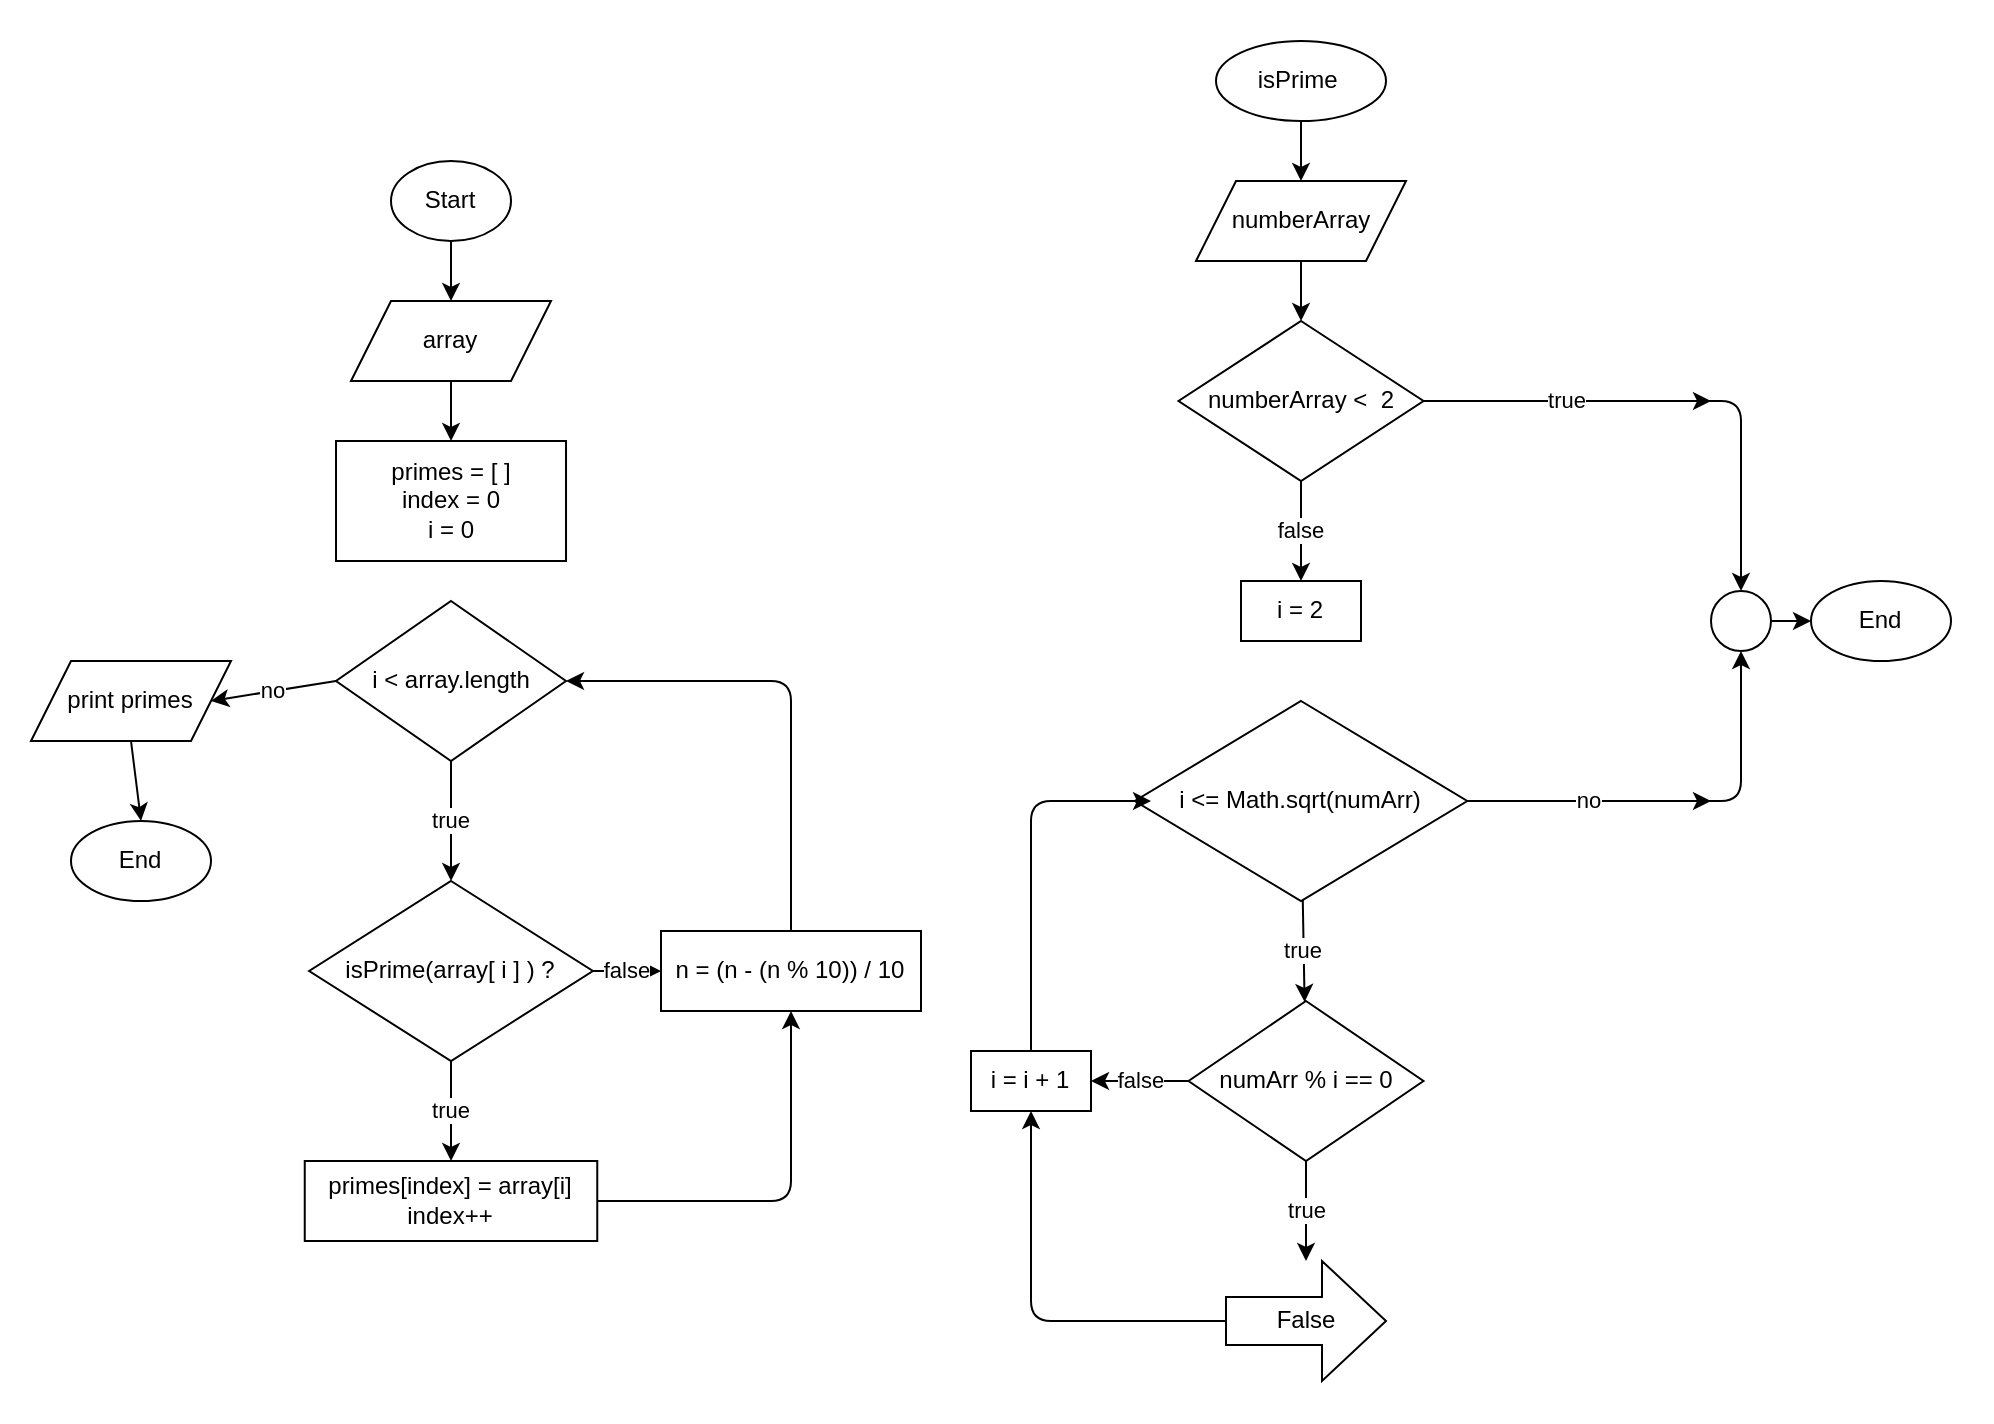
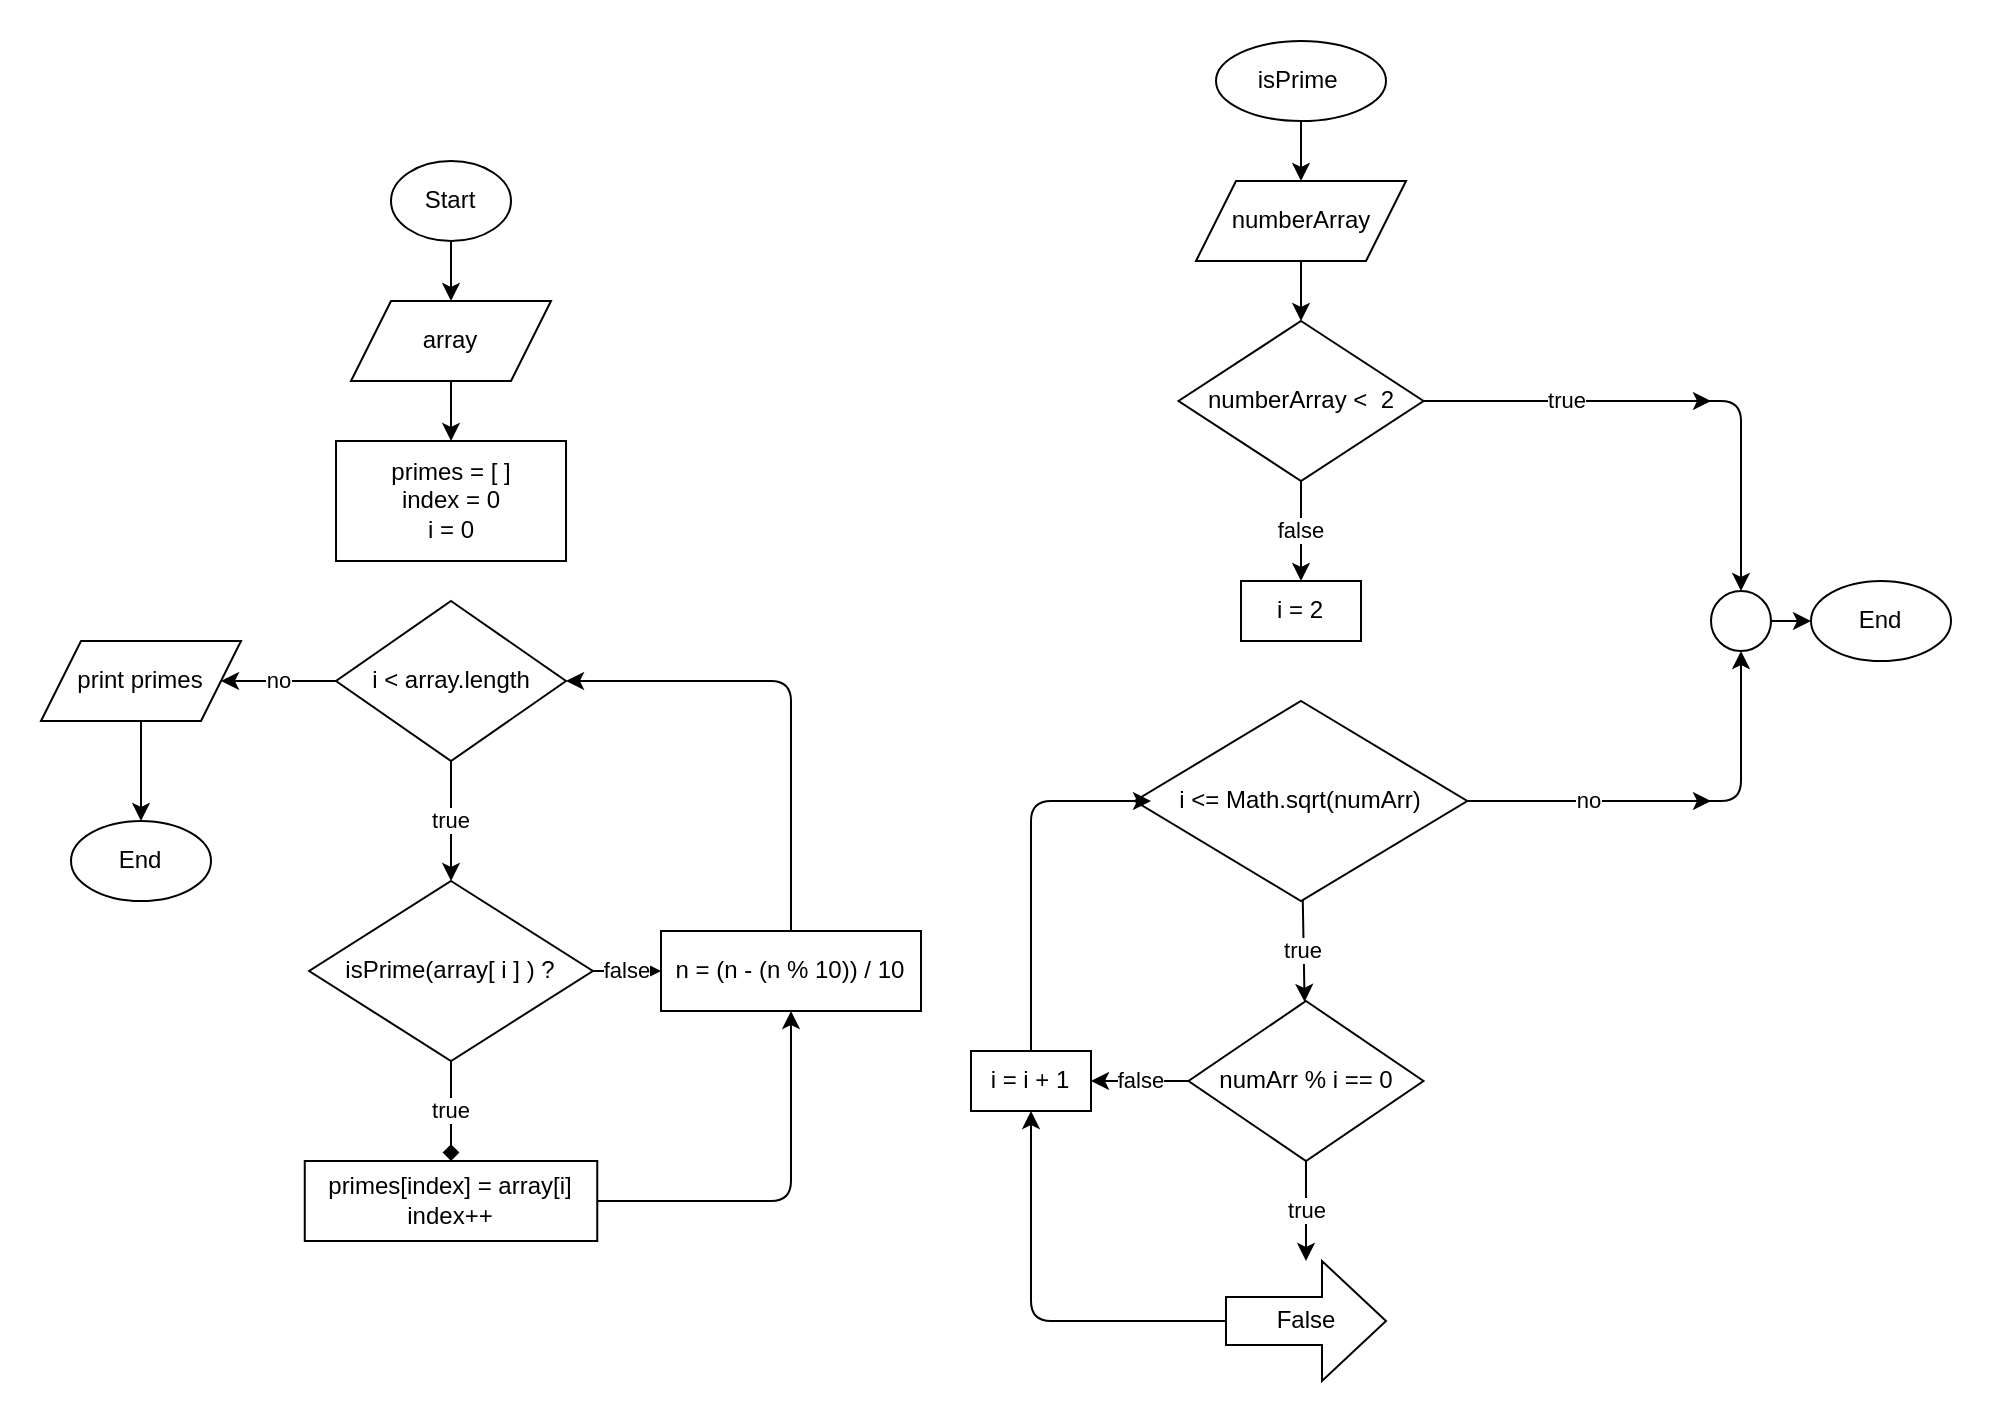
node "print primes": moved (131, 701) -> (141, 681)
edge "isPrime(array[ i ] ) ?" -> "primes[index] = array[i] index++": arrowhead classic -> diamond
